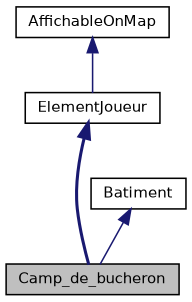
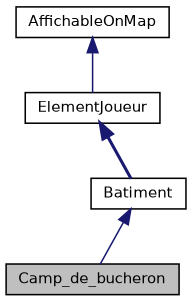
edge "Camp_de_bucheron" -> "ElementJoueur": now "Batiment" -> "ElementJoueur"
